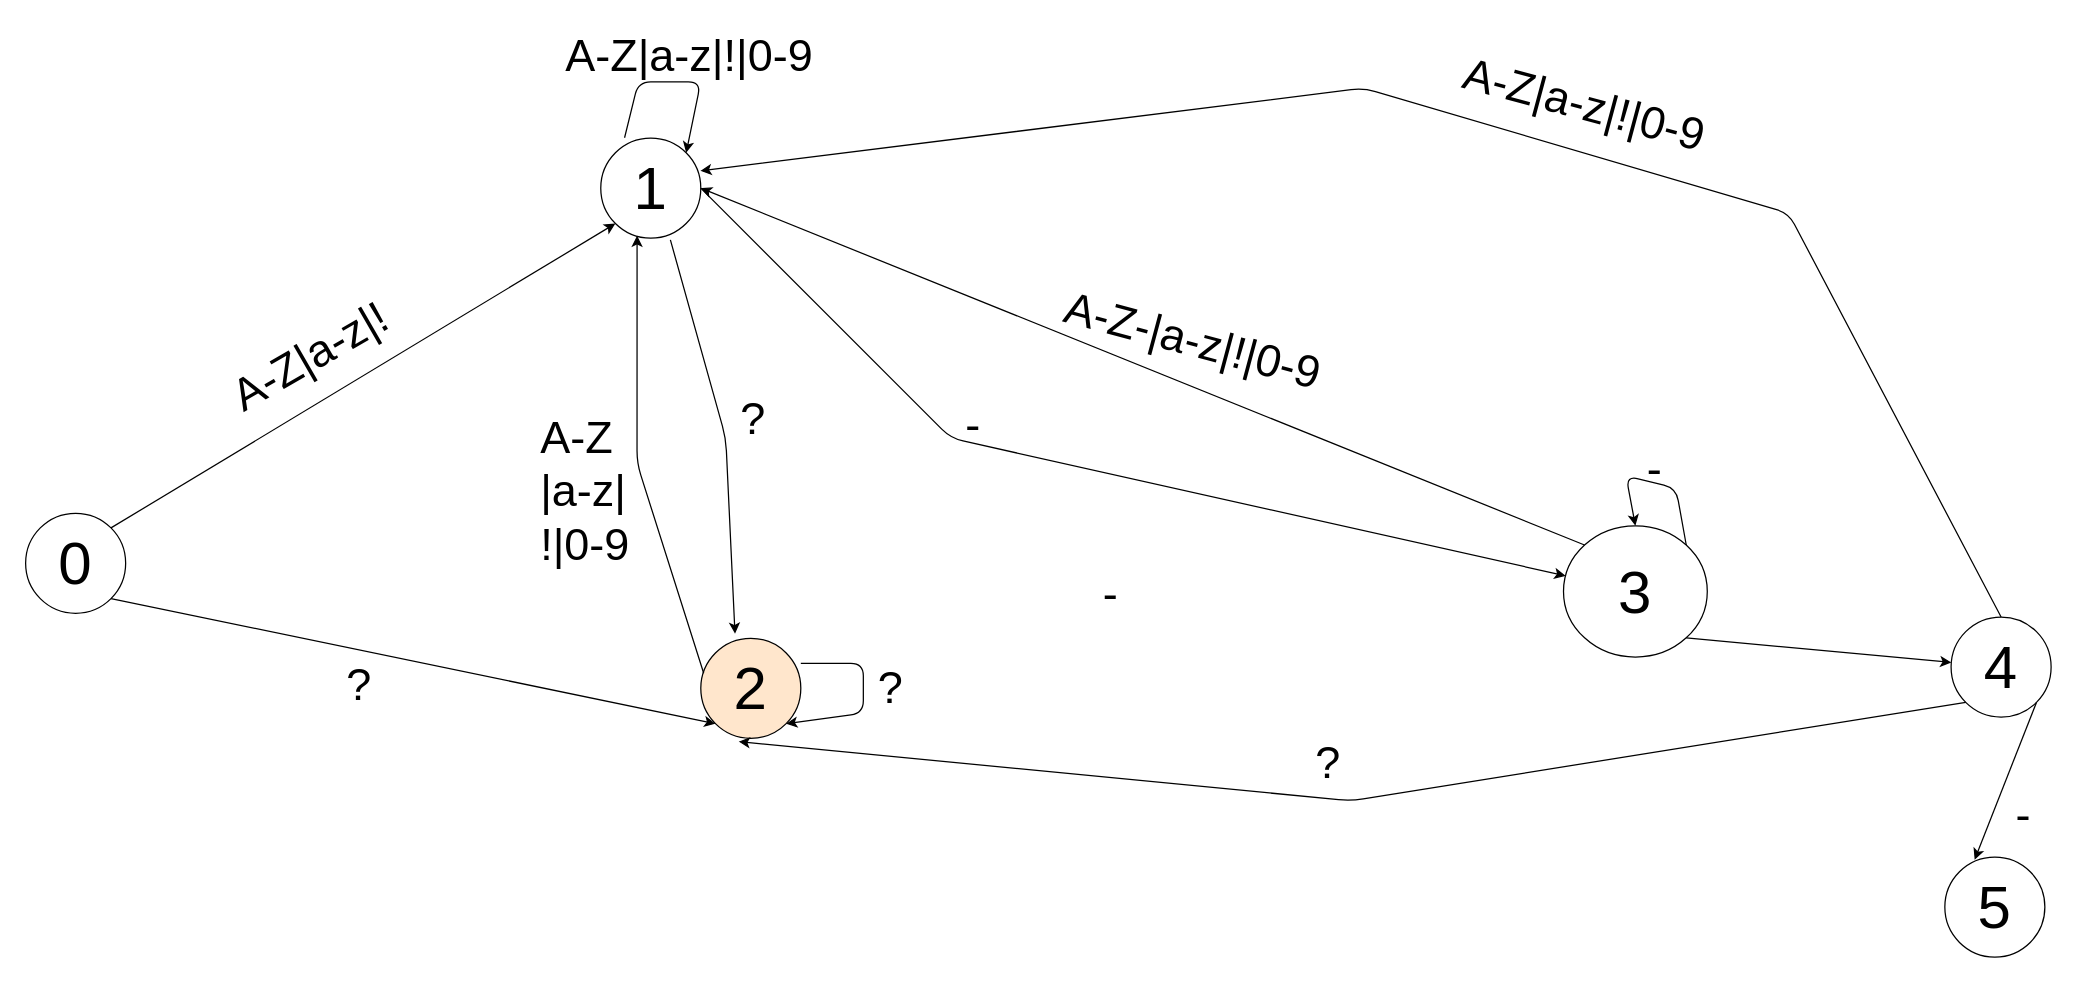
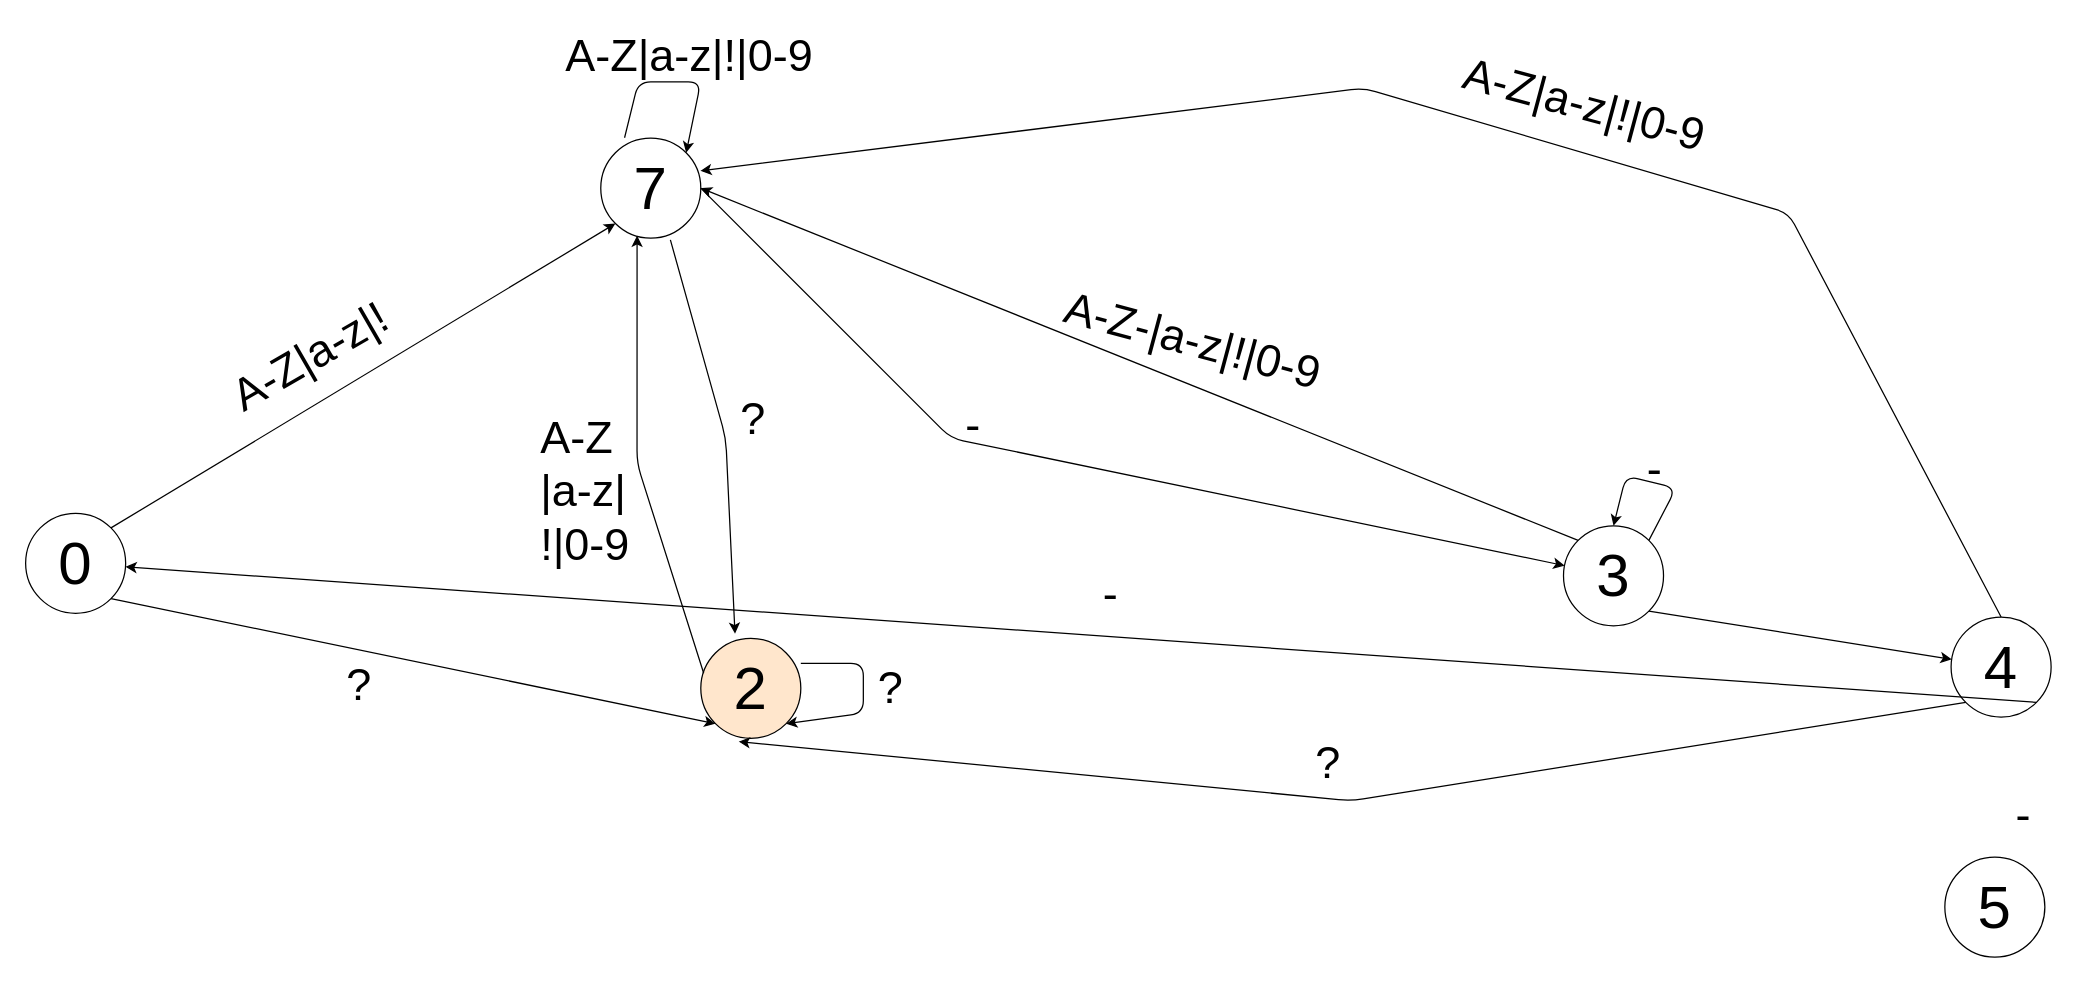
node "1": label "1" -> "7"
node "3": size 144x131 -> 100x100
edge "4" -> "5": now "4" -> "0"
